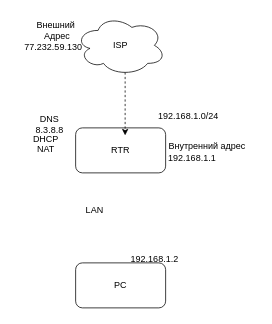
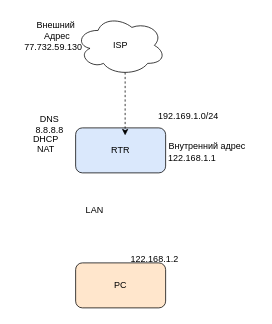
node "77.232.59.130": label "77.232.59.130" -> "77.732.59.130"
node "192.168.1.0/24": label "192.168.1.0/24" -> "192.169.1.0/24"
node "DNS 8.3.8.8": label "DNS 8.3.8.8" -> "DNS 8.8.8.8"
node "RTR": fillcolor #ffffff -> #dae8fc
node "192.168.1.1": label "192.168.1.1" -> "122.168.1.1"
node "192.168.1.2": label "192.168.1.2" -> "122.168.1.2"
node "PC": fillcolor #ffffff -> #ffe6cc
